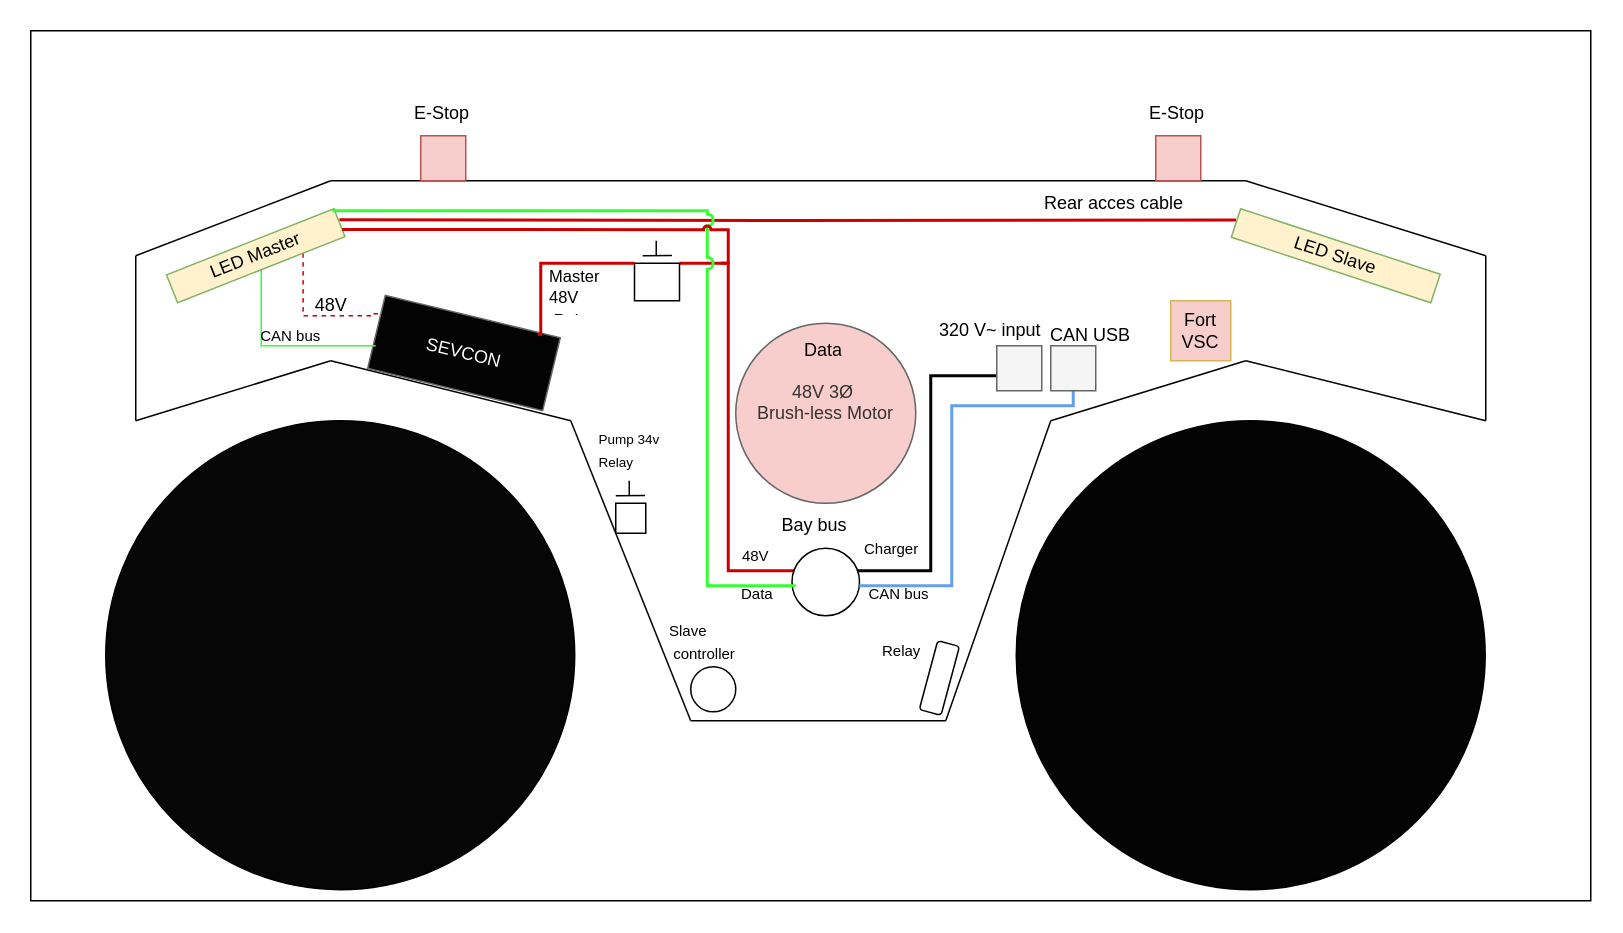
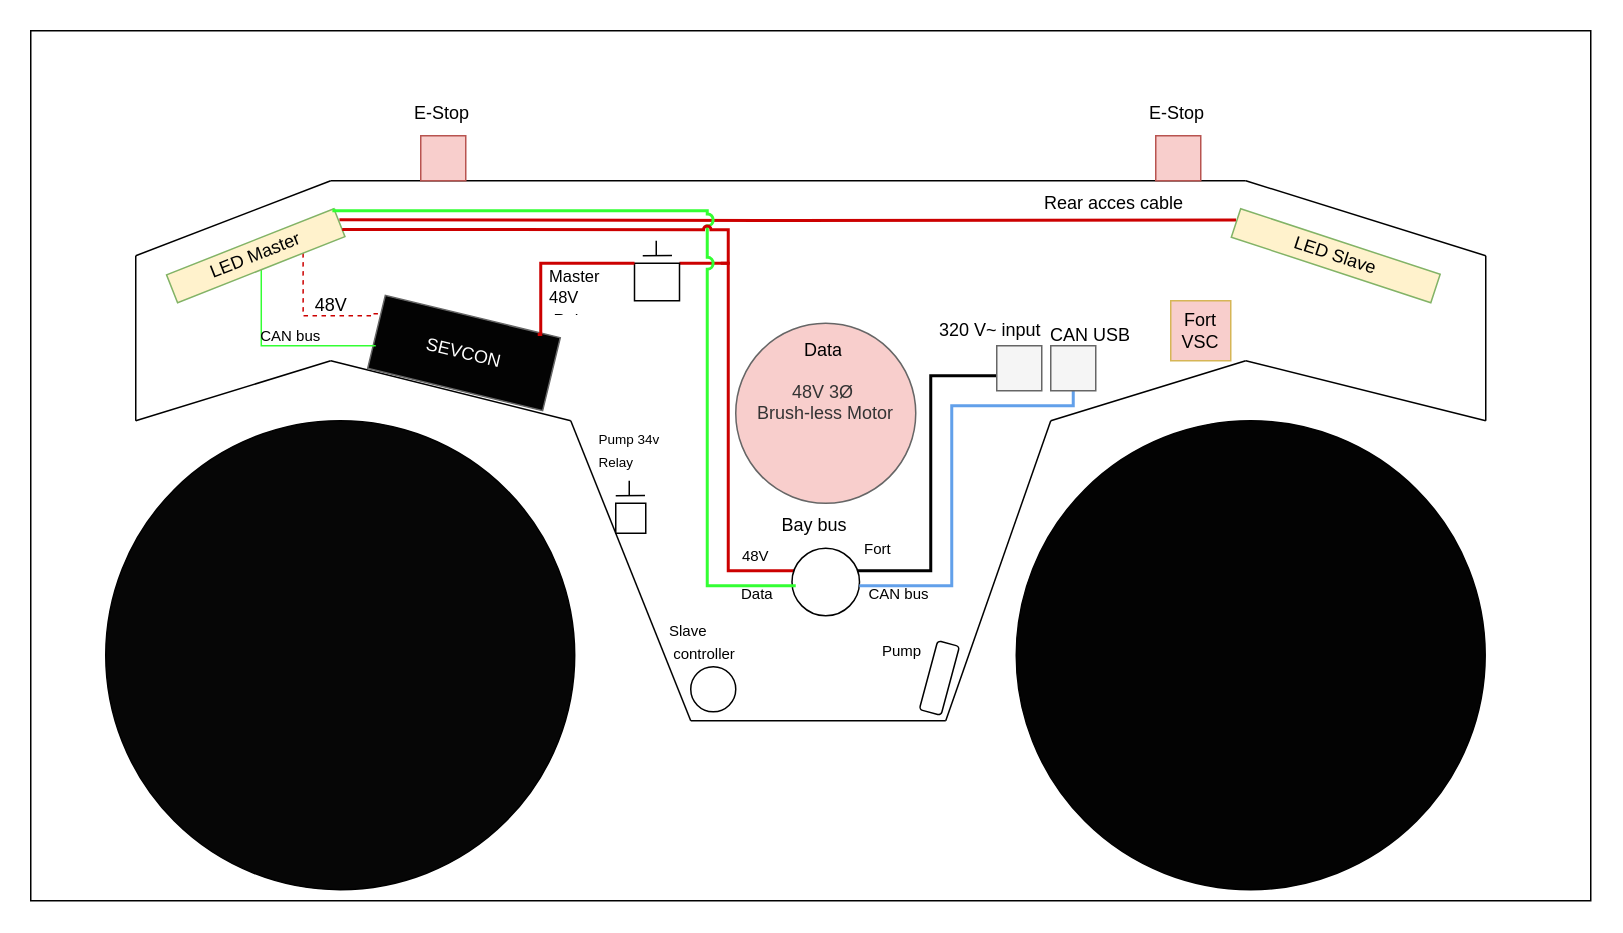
node "Charger": label "Charger" -> "Fort"
node "Relay": label "Relay" -> "Pump"
